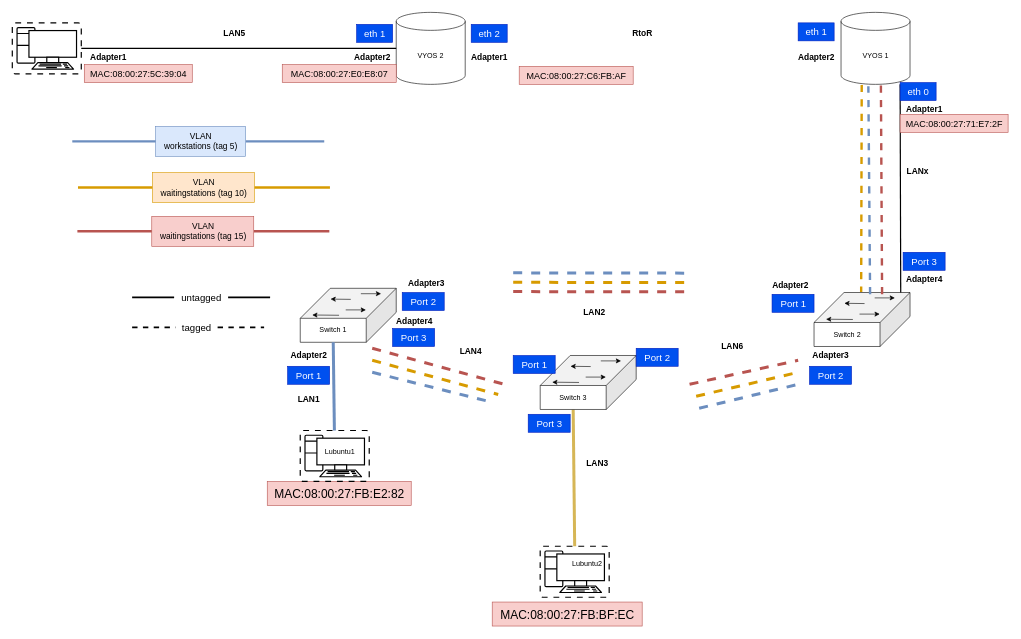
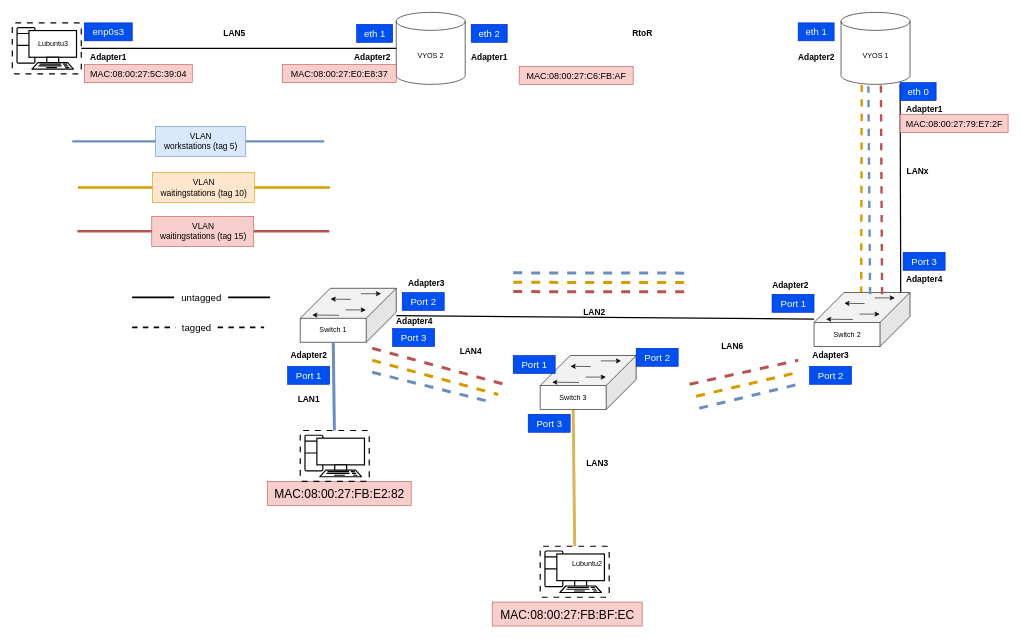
node "enp0s3": added
node "Lubuntu3": added
node "MAC:08:00:27:E0:E8:07": label "MAC:08:00:27:E0:E8:07" -> "MAC:08:00:27:E0:E8:37"
node "MAC:08:00:27:71:E7:2F": label "MAC:08:00:27:71:E7:2F" -> "MAC:08:00:27:79:E7:2F"
edge "Switch 1" -- "Switch 2": added
node "Lubuntu1": removed
